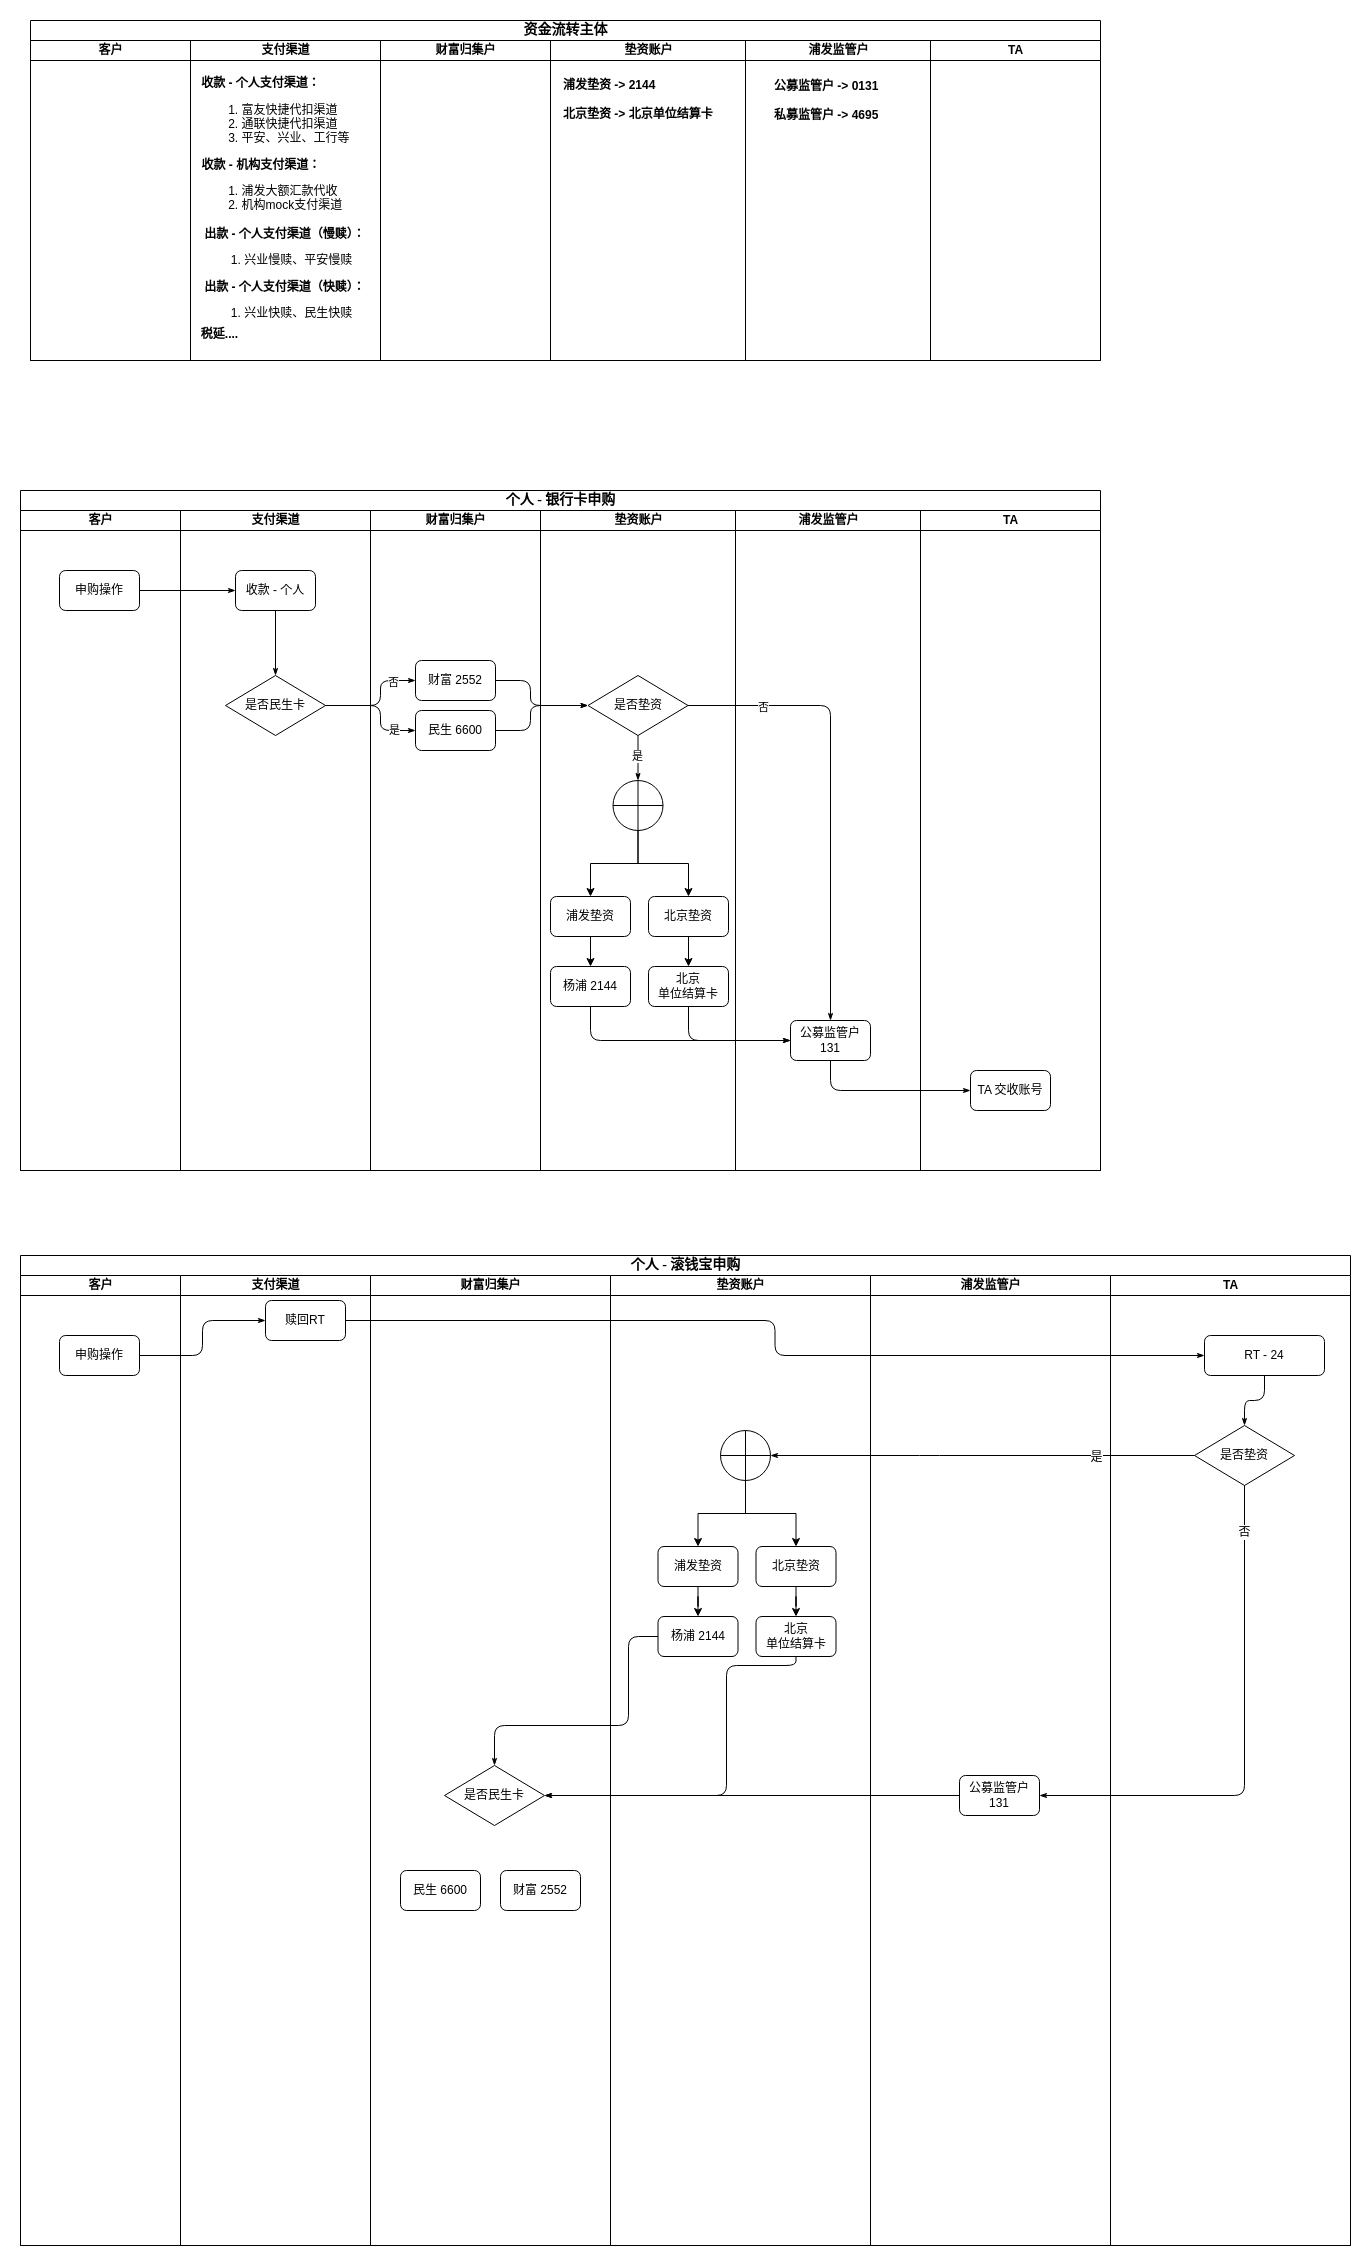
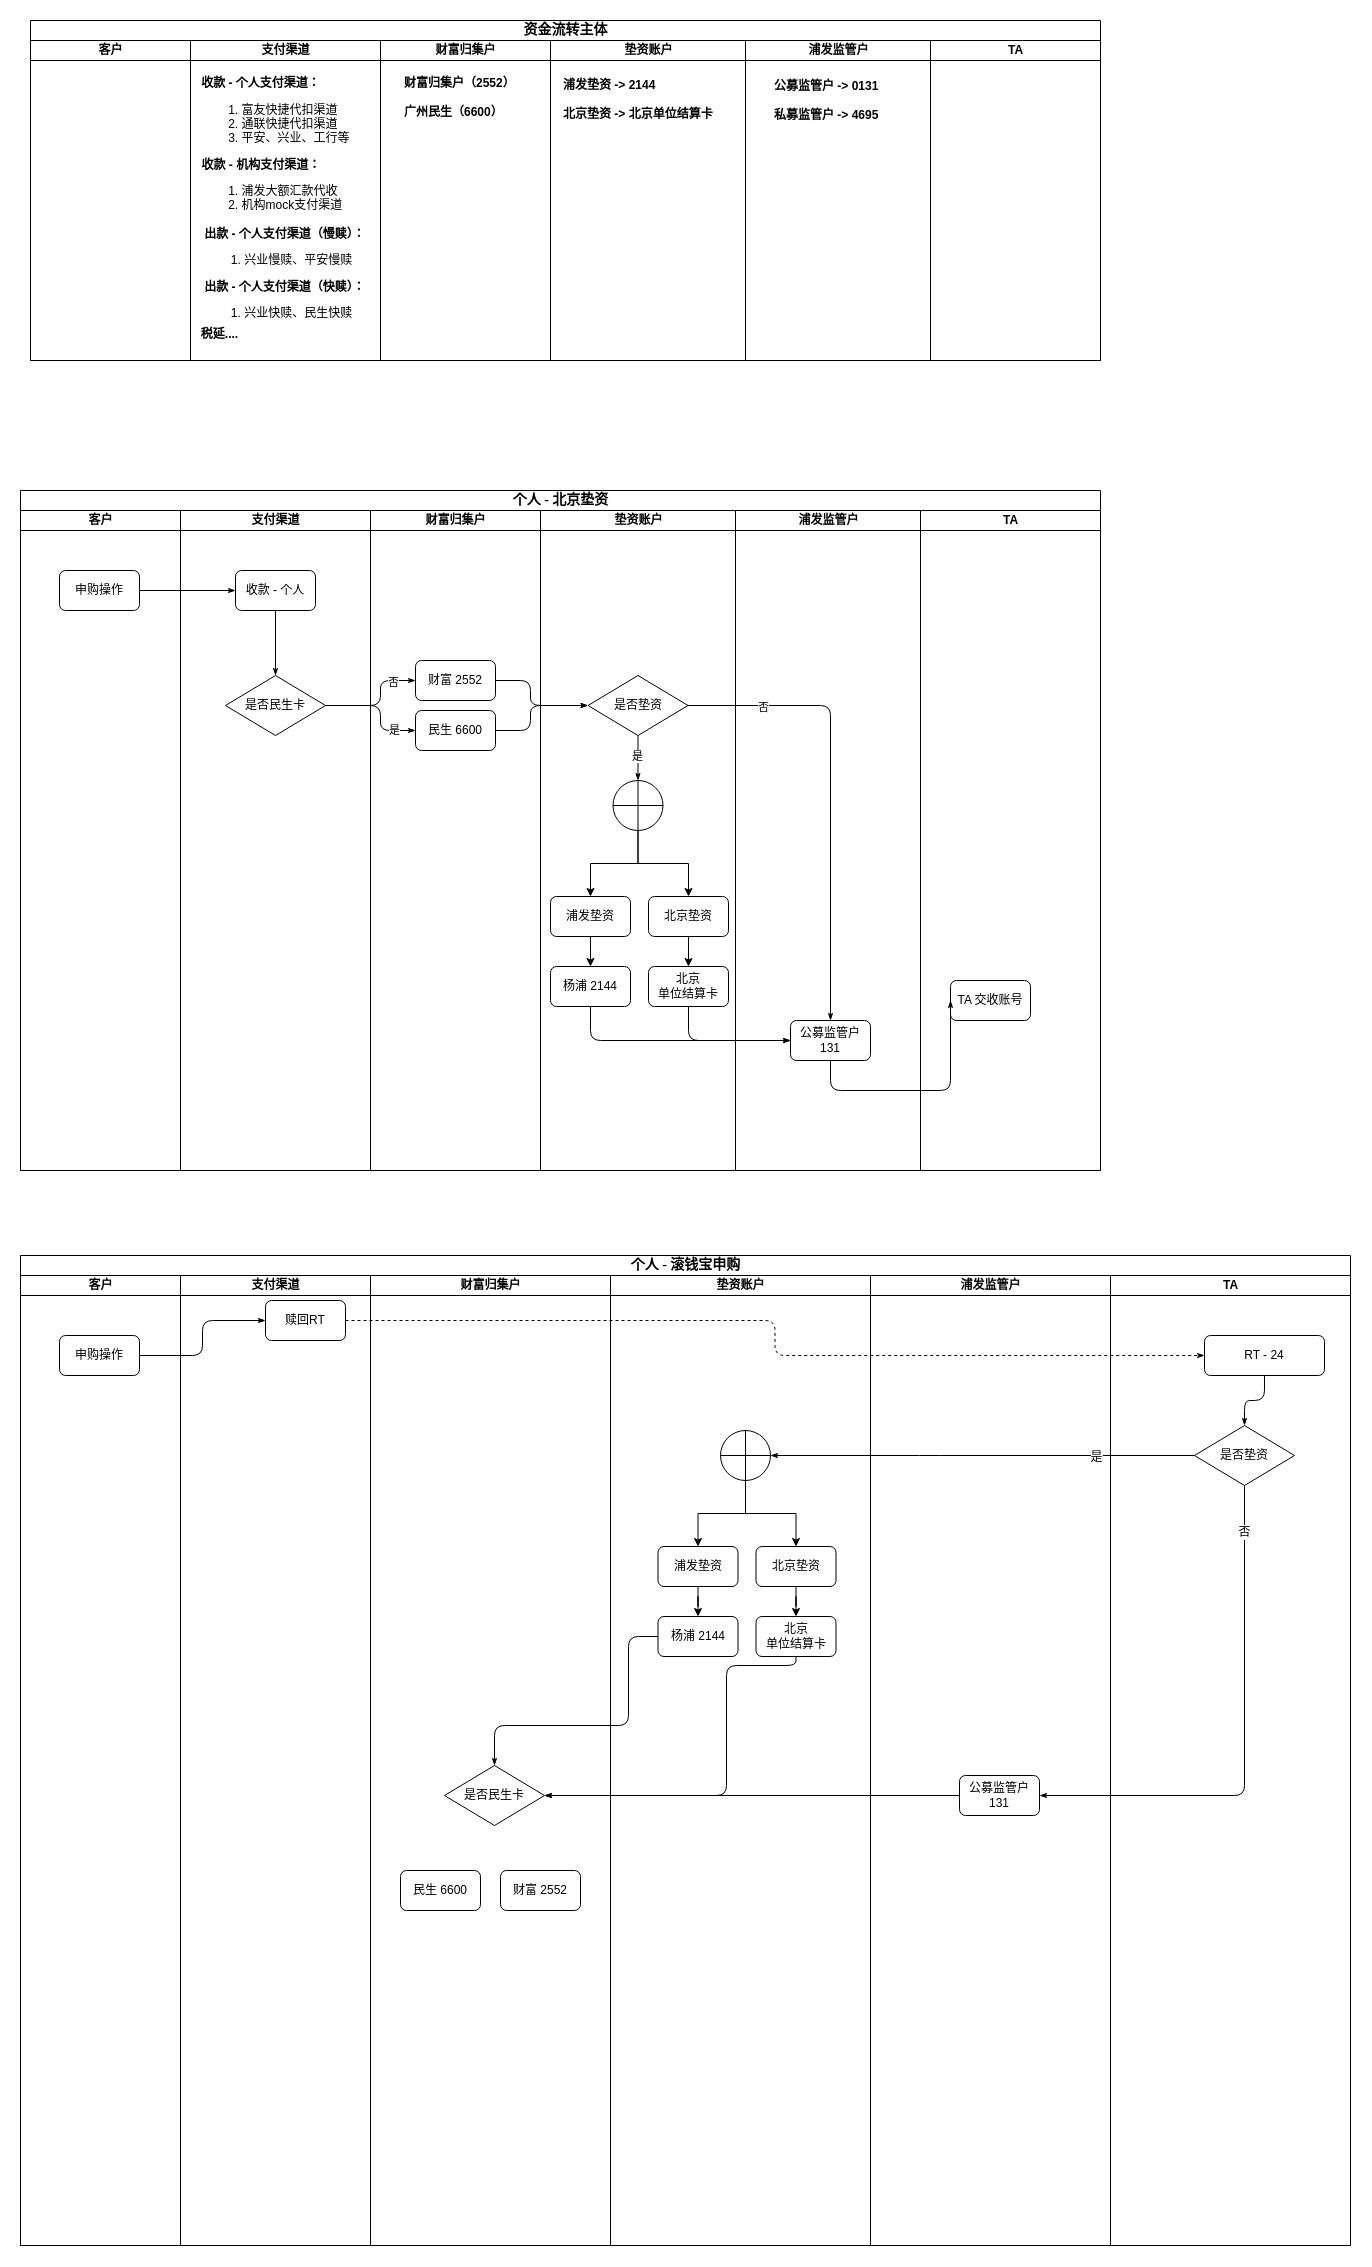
node "财富归集户（2552） 广州民生（6600）": added
node "个人 - 银行卡申购": label "个人 - 银行卡申购" -> "个人 - 北京垫资"
node "TA 交收账号": moved (1011, 1091) -> (991, 1001)
edge "赎回RT" -> "RT - 24": style solid -> dashed
